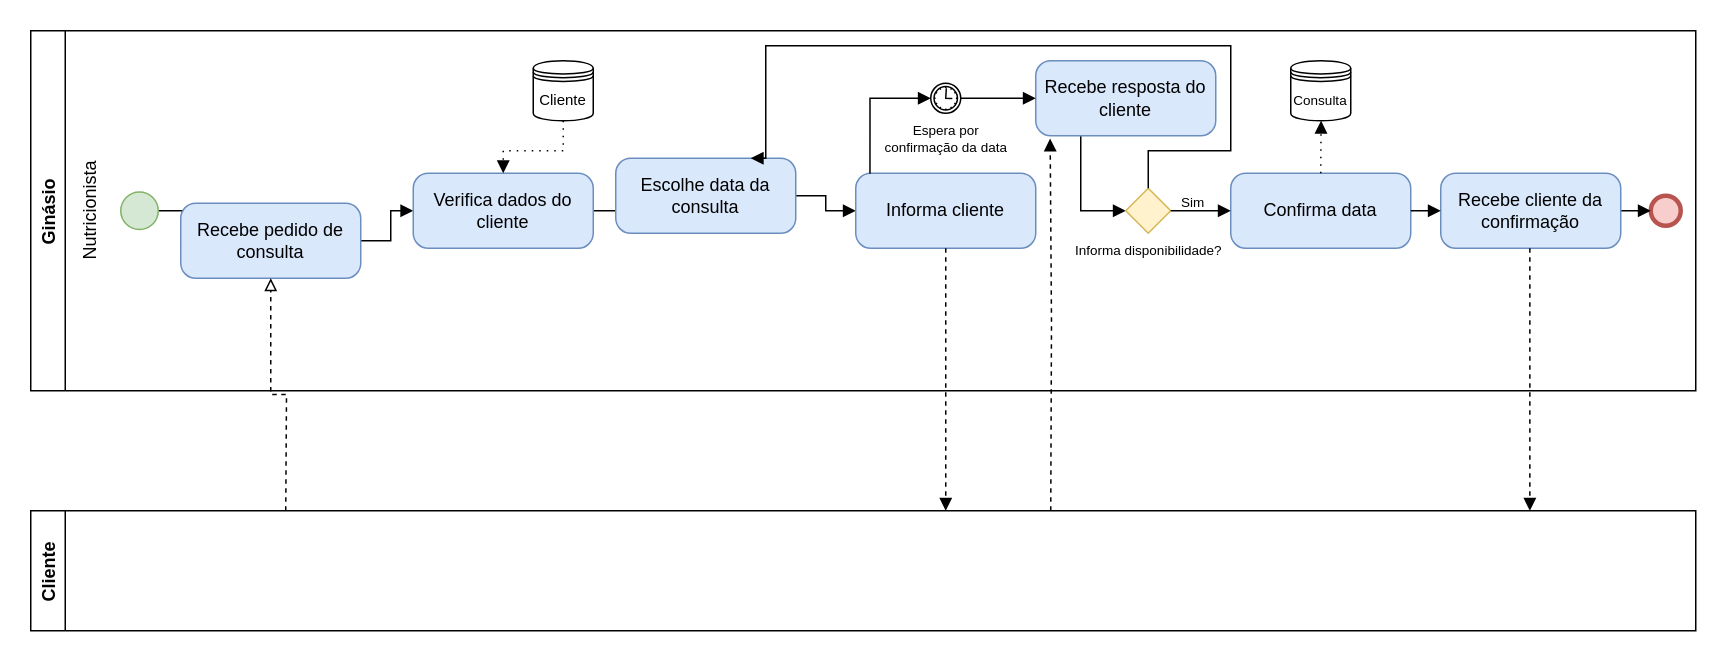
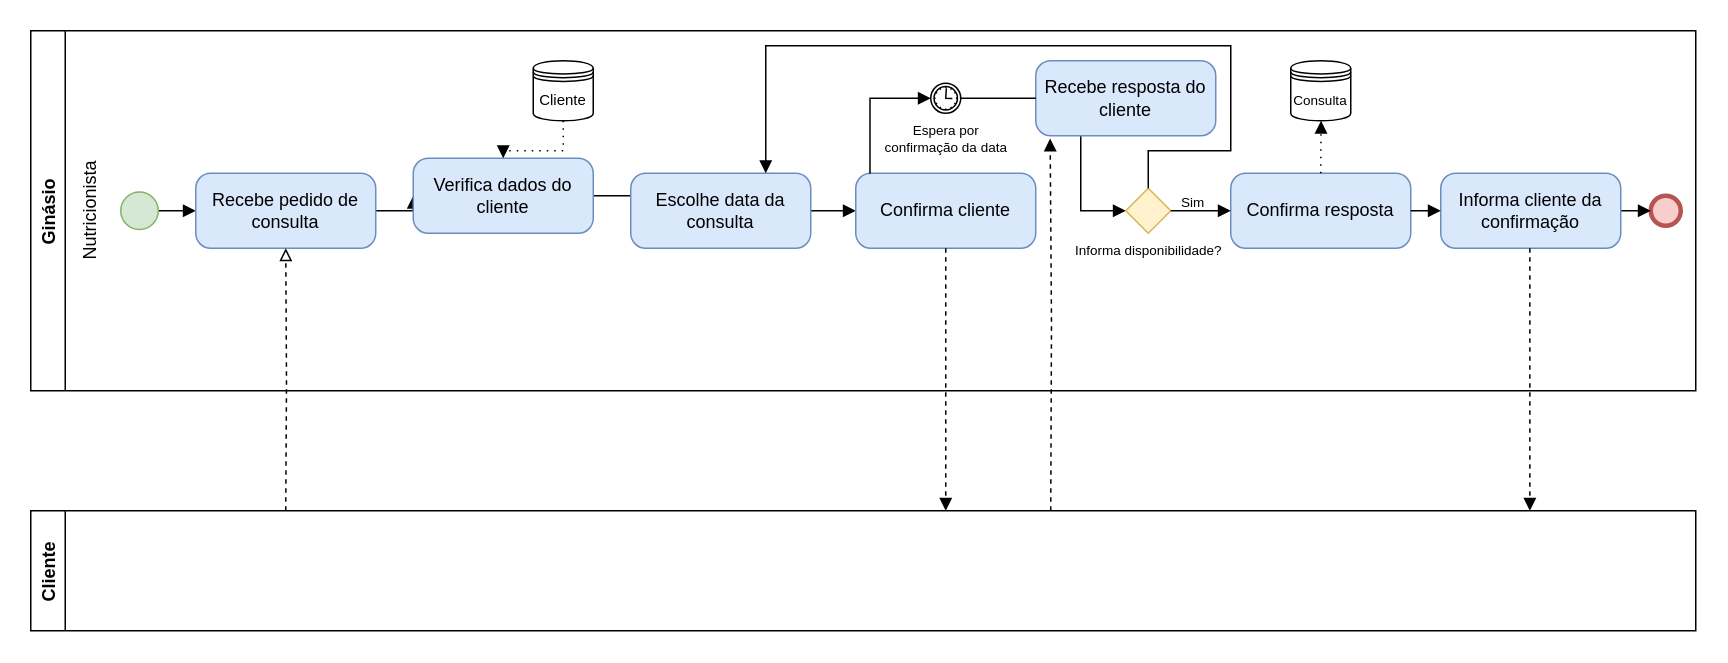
edge "Espera por confirmação da data" -> "Recebe resposta do cliente": arrowhead block -> none
node "Escolhe data da consulta": moved (706, 196) -> (721, 211)
node "Verifica dados do cliente": moved (503, 211) -> (503, 196)
node "Informa cliente": label "Informa cliente" -> "Confirma cliente"
node "Confirma data": label "Confirma data" -> "Confirma resposta"
node "Recebe cliente da confirmação": label "Recebe cliente da confirmação" -> "Informa cliente da confirmação"
node "Recebe pedido de consulta": moved (271, 241) -> (286, 211)
